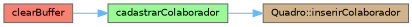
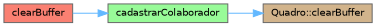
node "Quadro::inserirColaborador": label "Quadro::inserirColaborador" -> "Quadro::clearBuffer"
